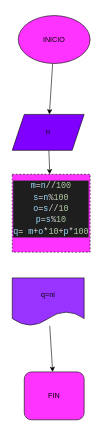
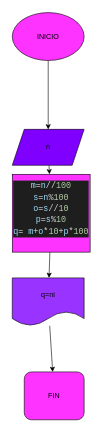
node "INICIO": moved (54, 39) -> (48, 36)
node "n": moved (48, 132) -> (48, 147)
node "m=n//100 s=n%100 o=s//10 p=s%10 q= m+o*10+p*100": style dashed -> solid
edge "m=n//100 s=n%100 o=s//10 p=s%10 q= m+o*10+p*100" -> "q=ni": added
